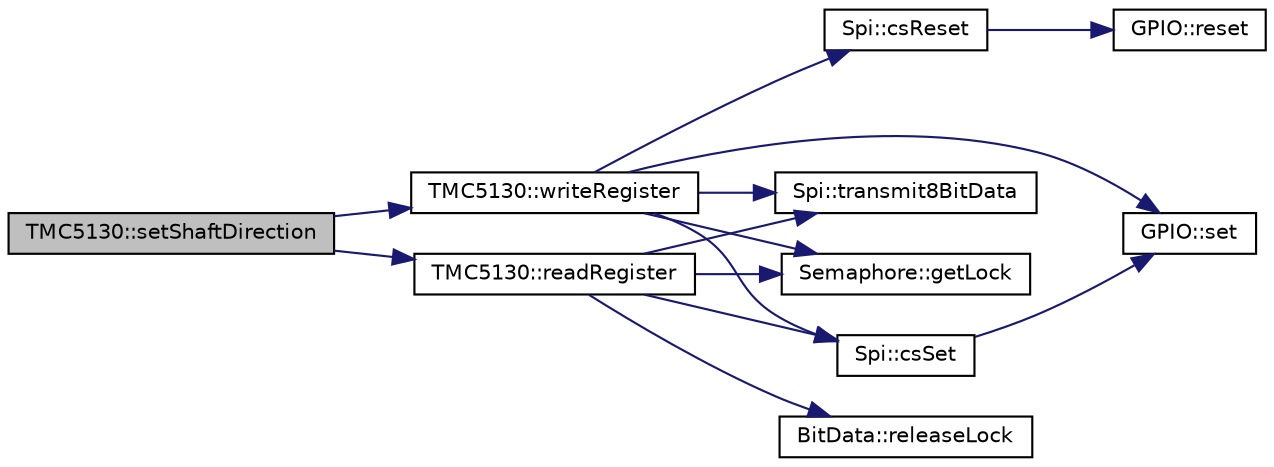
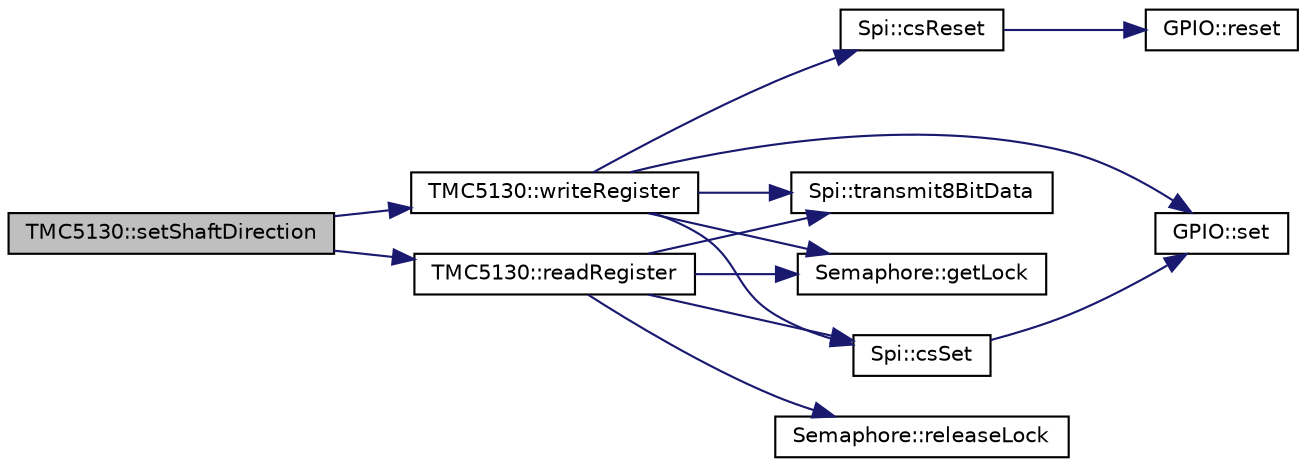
node "BitData::releaseLock": label "BitData::releaseLock" -> "Semaphore::releaseLock"
